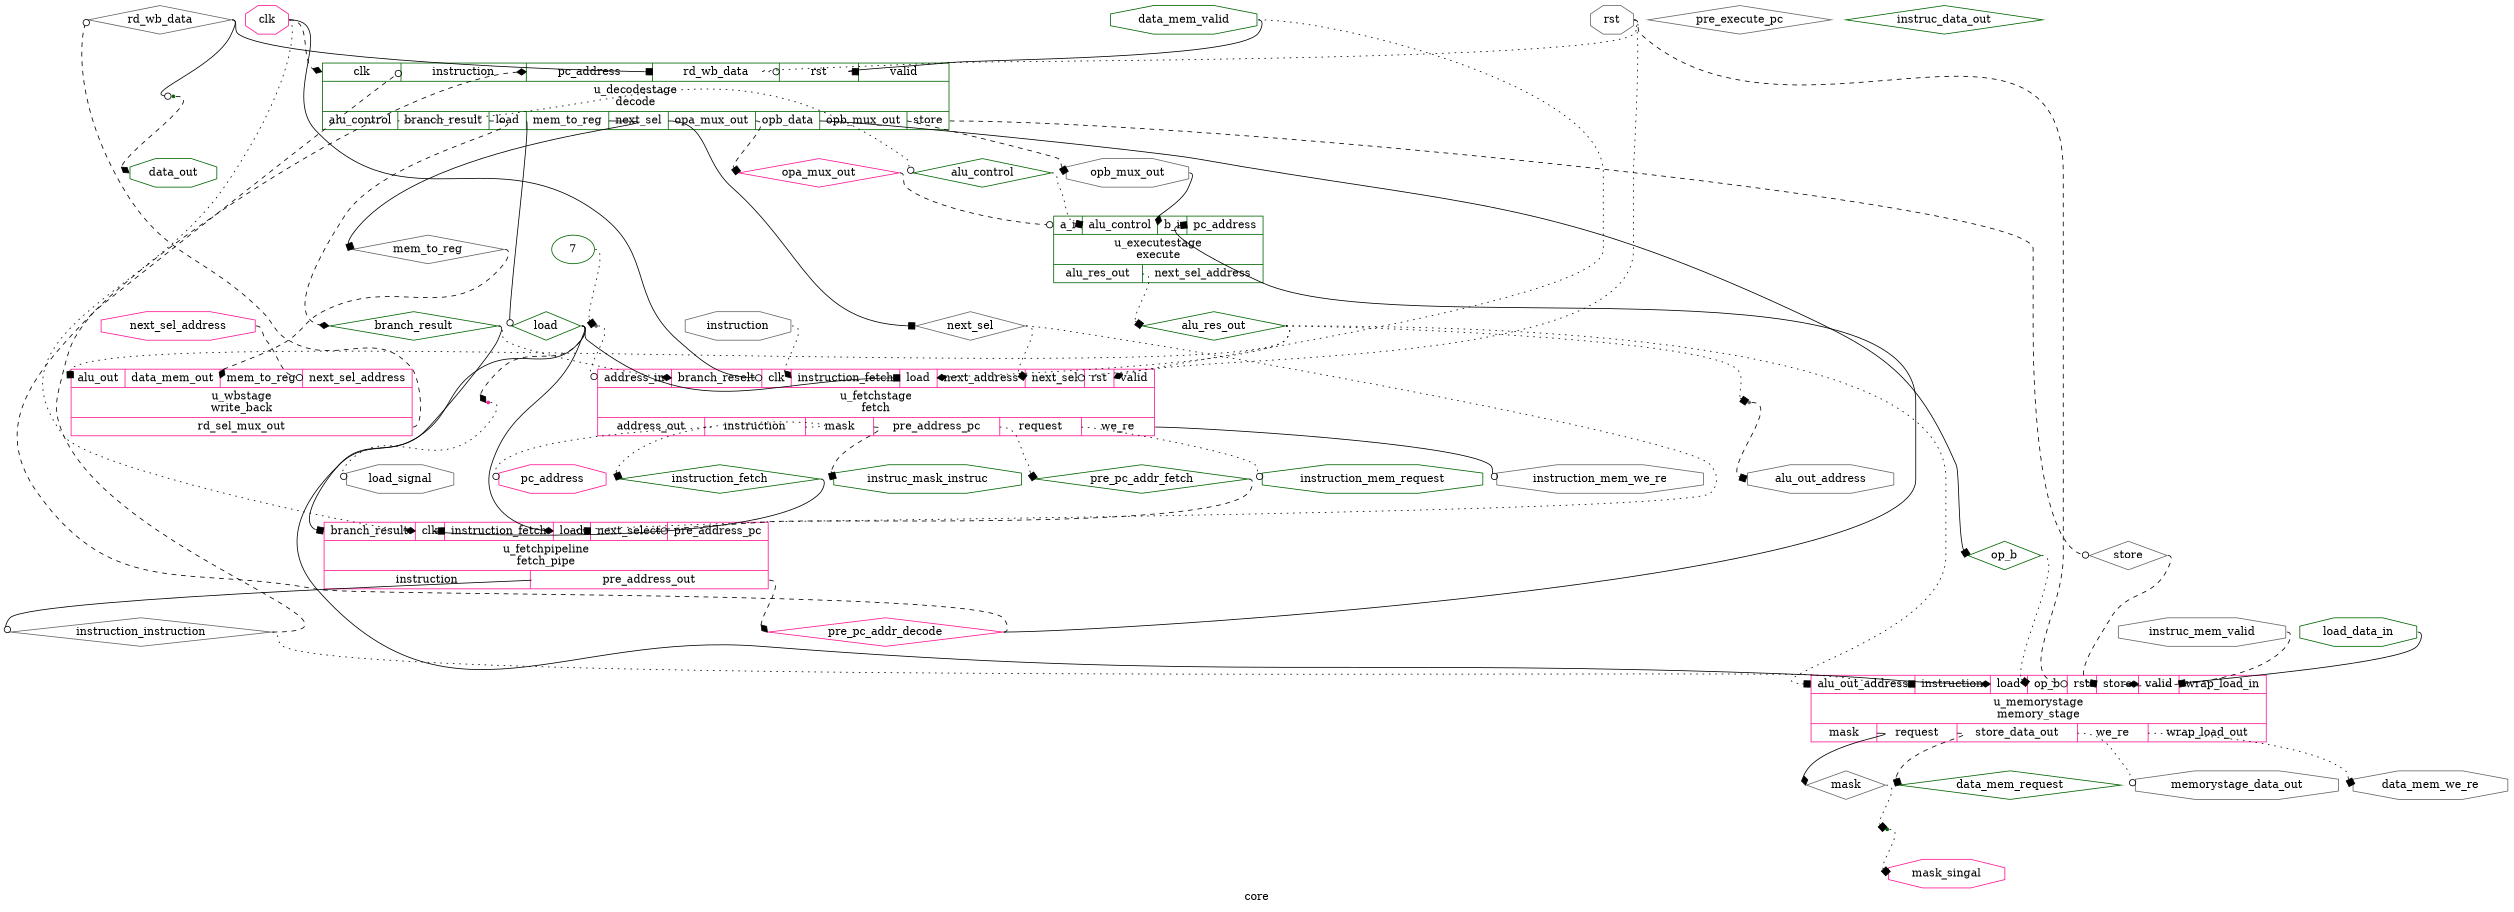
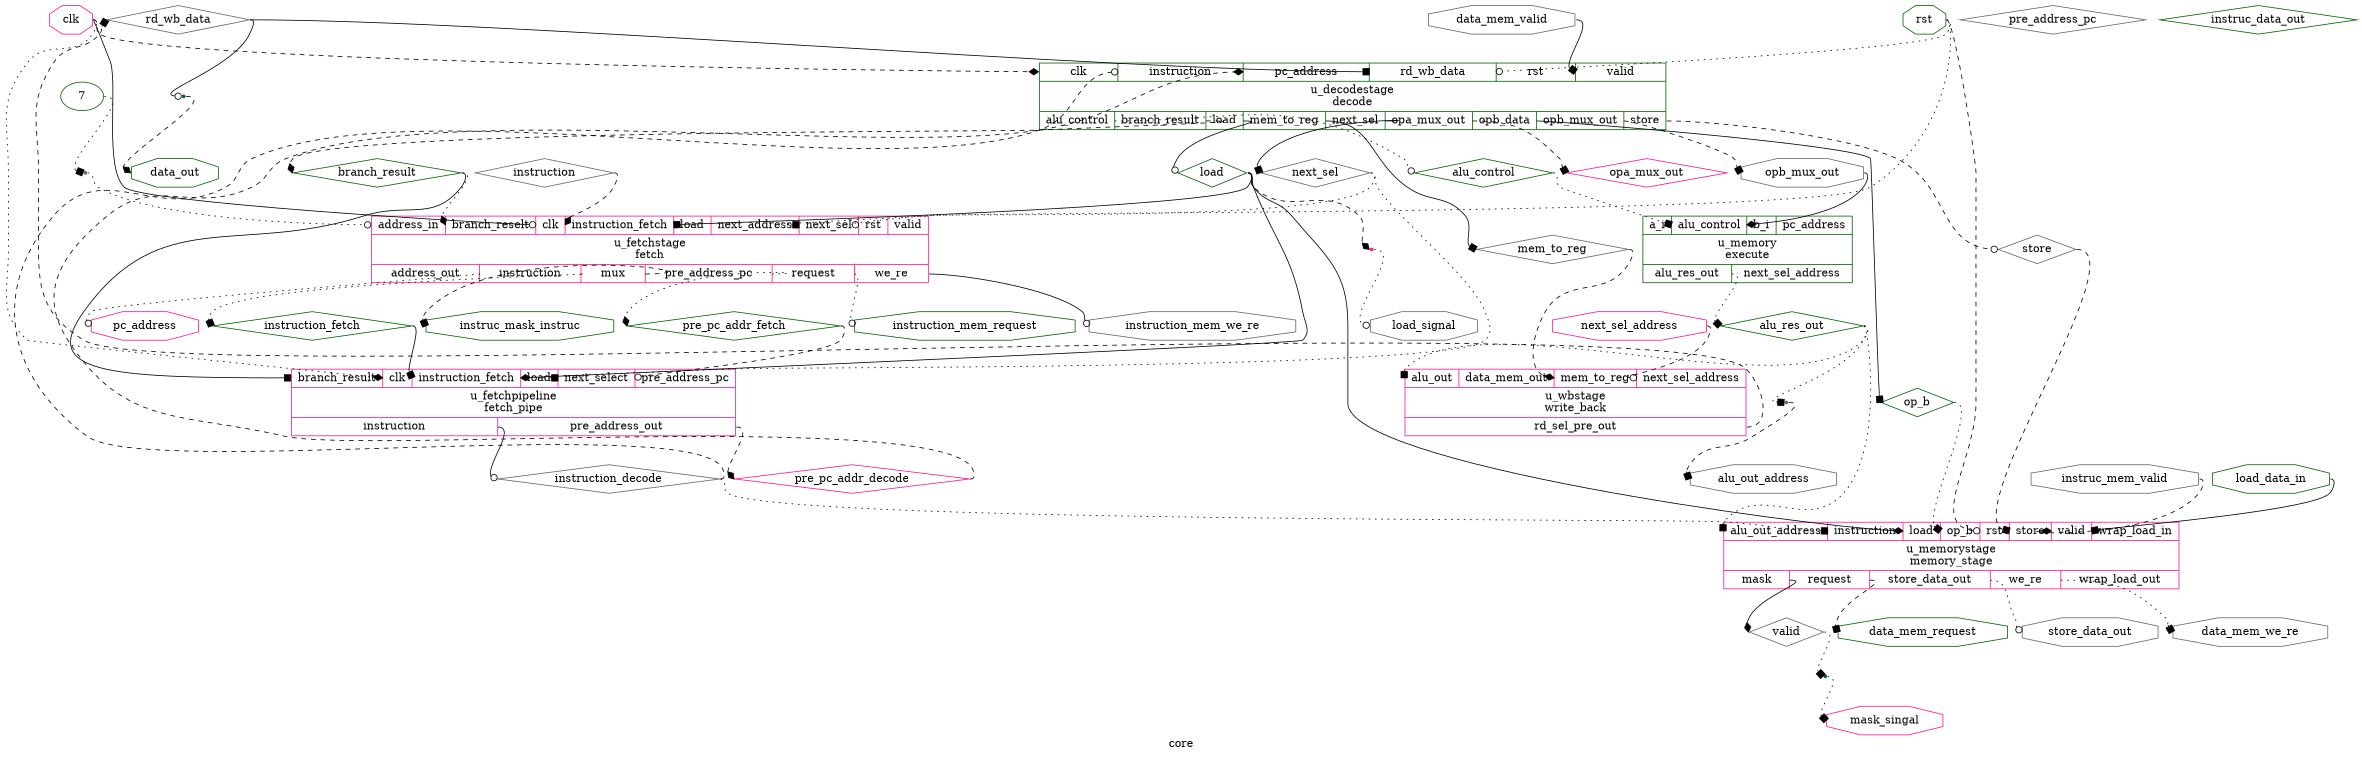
node "data_mem_valid": color darkgreen -> gray40
node "rst": color gray40 -> darkgreen
node "pre_execute_pc": label "pre_execute_pc" -> "pre_address_pc"
edge "opa_mux_out" -> "a_i": removed
node "a_i": text "u_executestage" -> "u_memory"
edge "data_mem_valid" -> "address_in": removed
edge "alu_out" -> "rd_wb_data": arrowhead odot -> box
node "instruction": shape octagon -> diamond
edge "instruction" -> "address_in": style dotted -> dashed
edge "alu_res_out" -> "address_in": removed
node "alu_out": text "rd_sel_mux_out" -> "rd_sel_pre_out"
node "address_in": text "mask" -> "mux"
edge "address_in" -> "pre_pc_addr_fetch": arrowhead box -> diamond
edge "pre_pc_addr_decode" -> "a_i": removed
node "instruction_instruction": label "instruction_instruction" -> "instruction_decode"
node "mask": label "mask" -> "valid"
node "data_mem_request": shape diamond -> octagon
node "memorystage_data_out": label "memorystage_data_out" -> "store_data_out"
